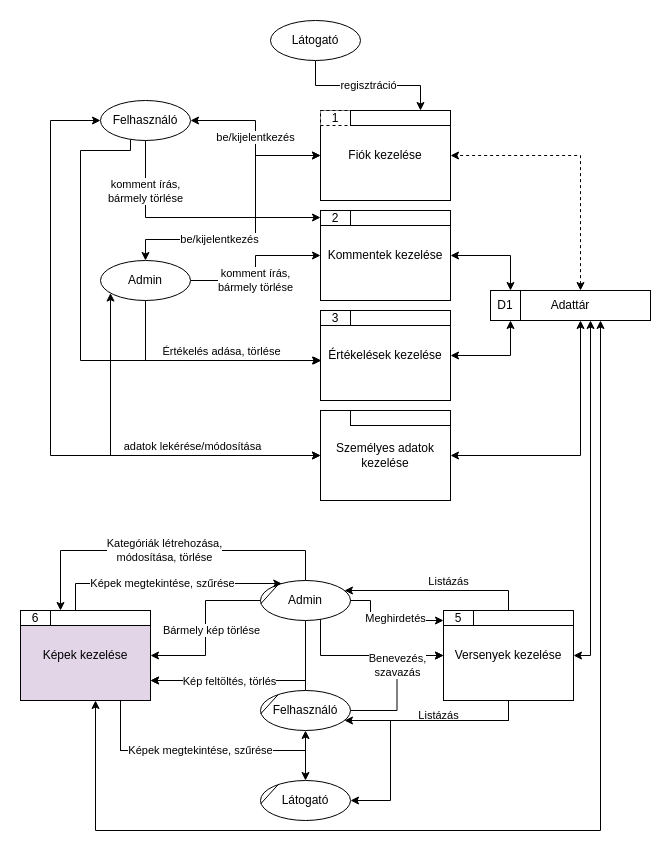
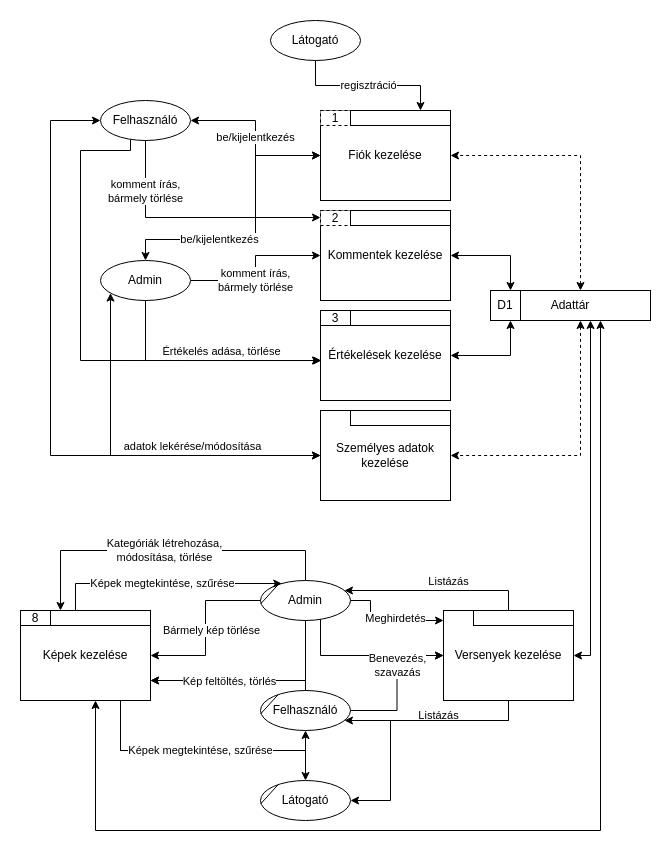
node "2": style solid -> dashed
edge "Adattár" -- "Személyes adatok kezelése": style solid -> dashed
node "5": removed
node "6": label "6" -> "8"
node "Képek kezelése": fillcolor #e1d5e7 -> #ffffff
